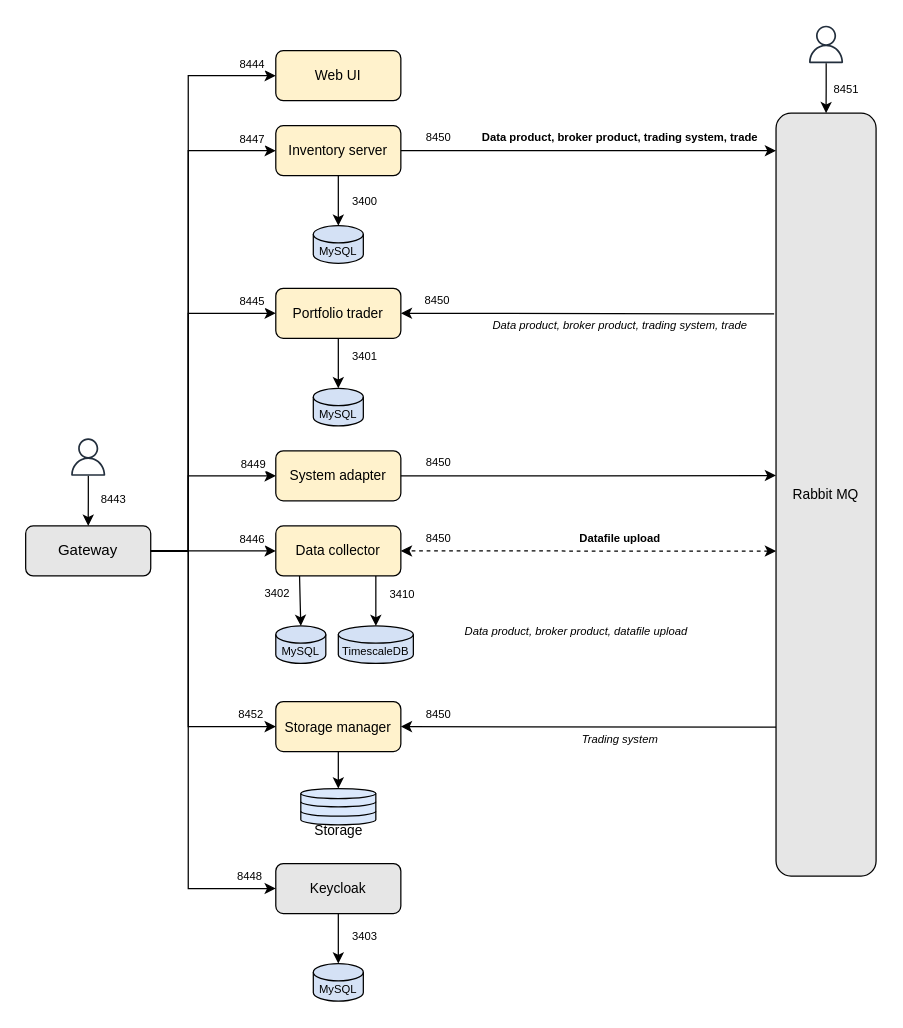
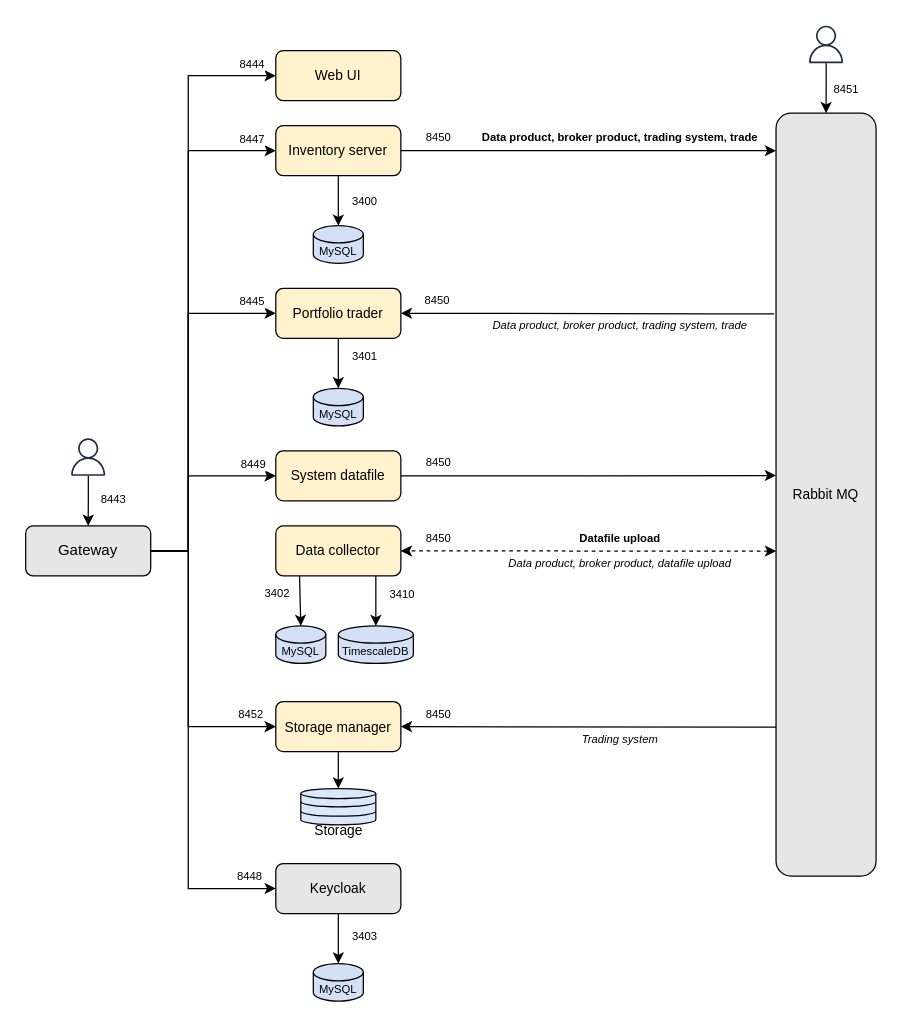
node "System adapter": label "System adapter" -> "System datafile"
edge "Gateway" -> "Data collector": removed, labels "8446", "8446"
node "Data product, broker product, datafile upload": moved (576, 632) -> (619, 563)
